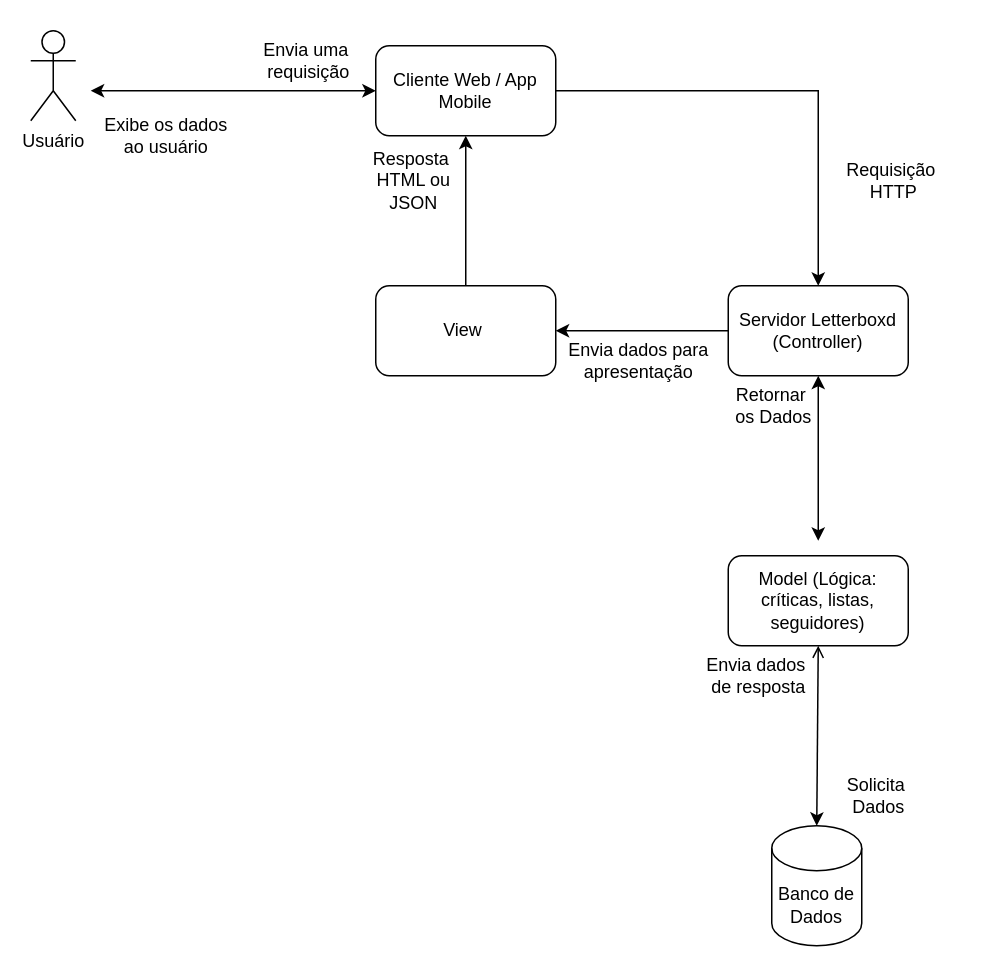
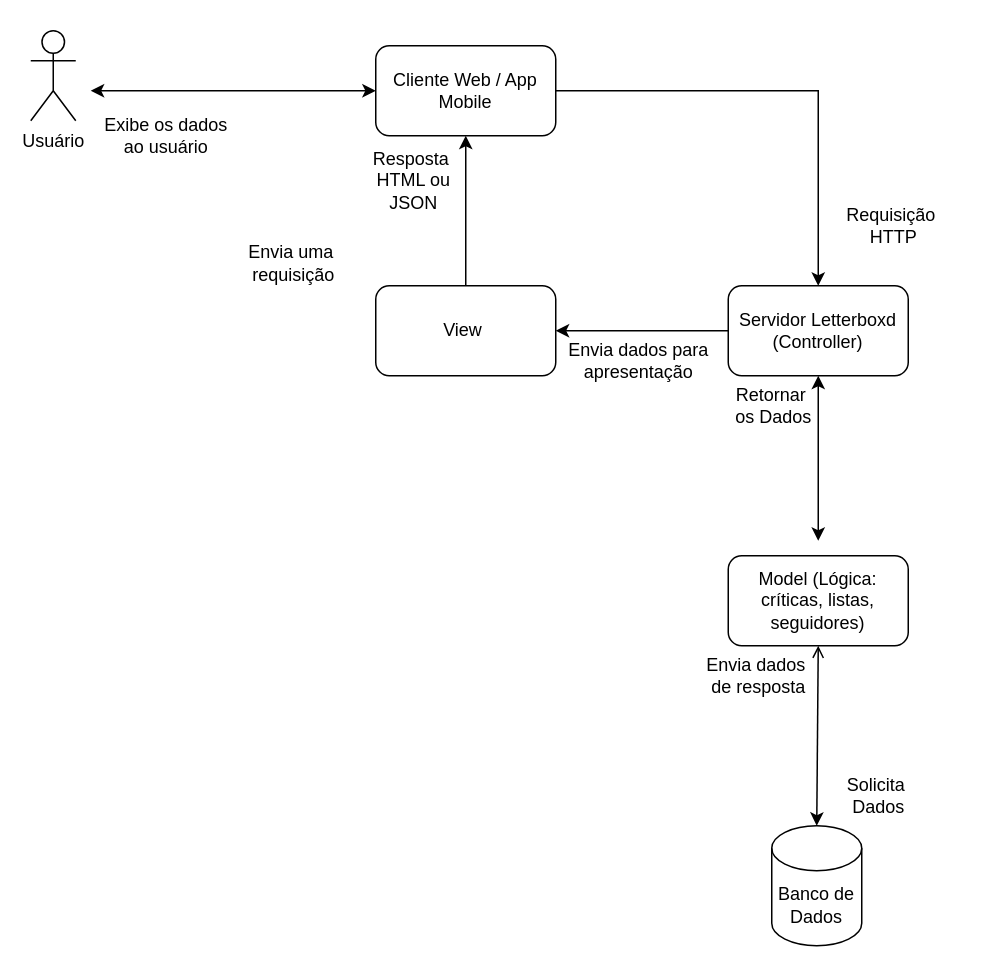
node "Envia uma requisição": moved (308, 61) -> (293, 263)
node "Requisição HTTP": moved (893, 181) -> (893, 226)
